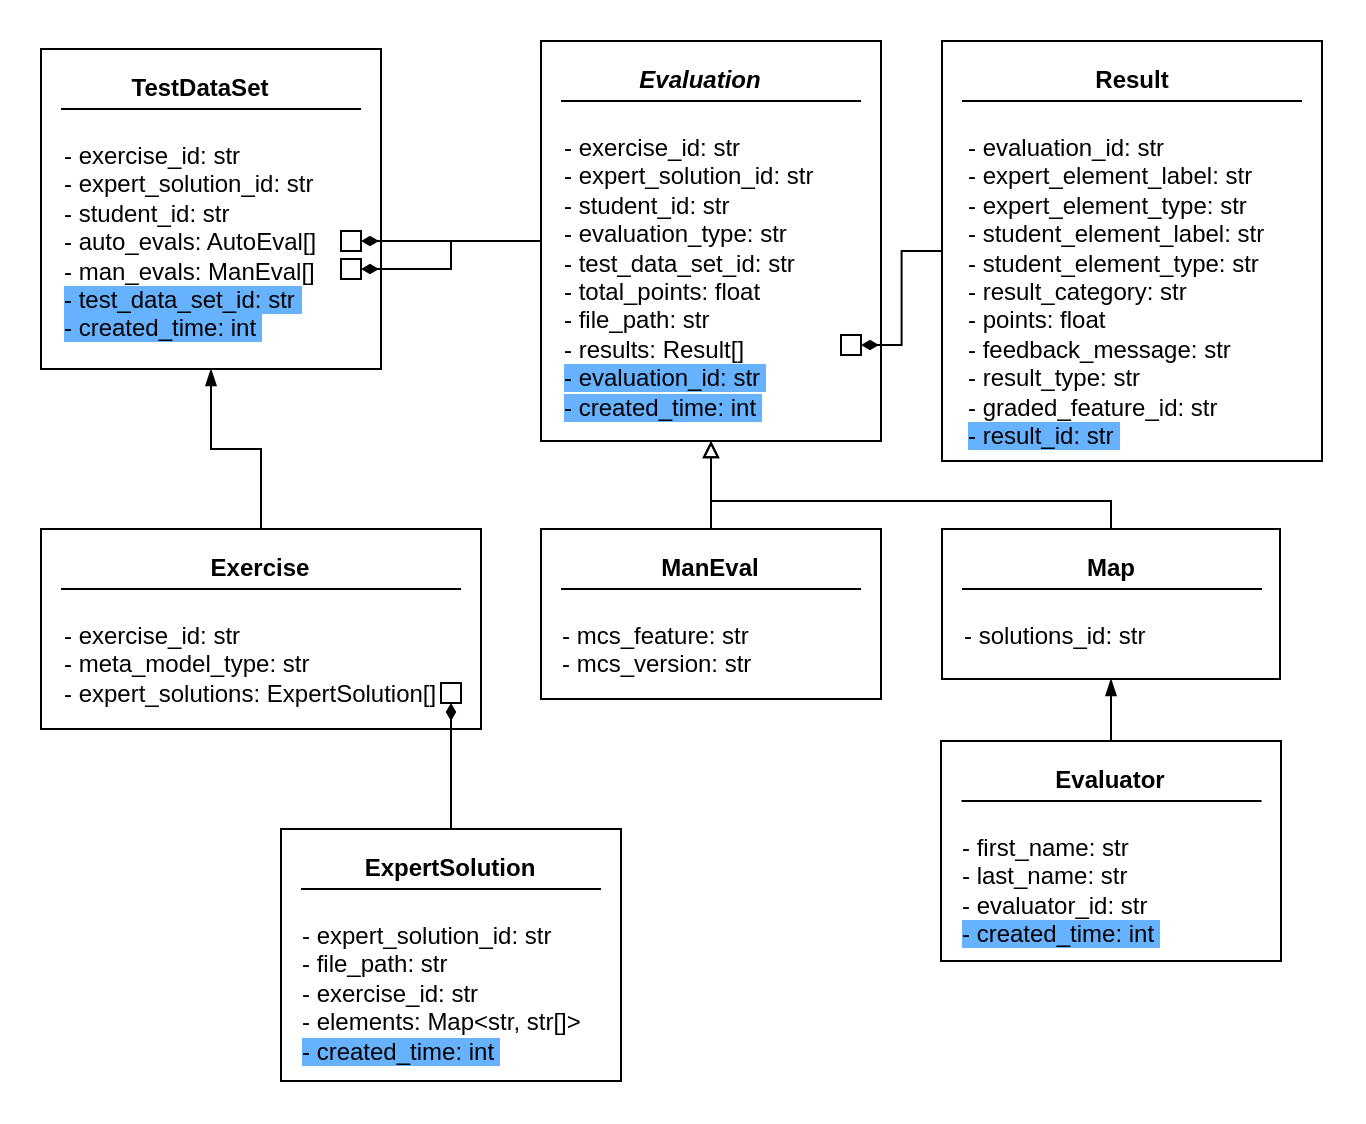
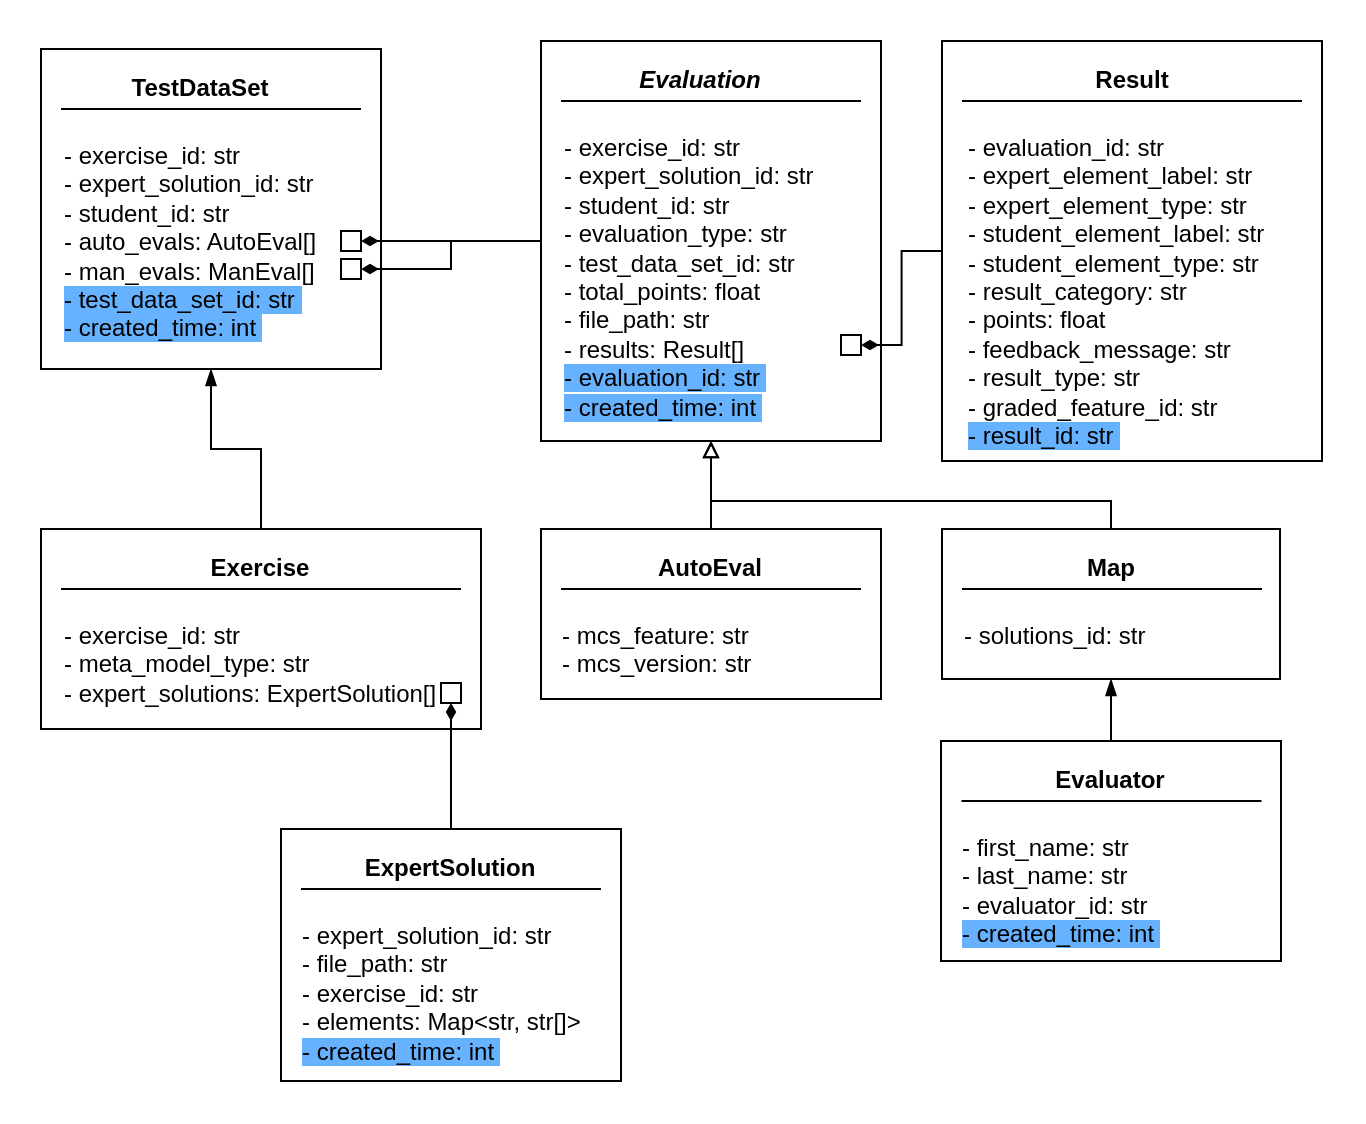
node "ManEval": label "ManEval" -> "AutoEval"
